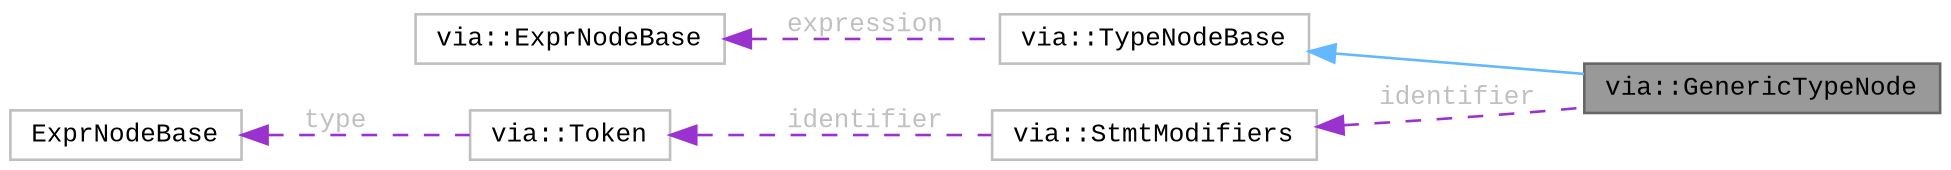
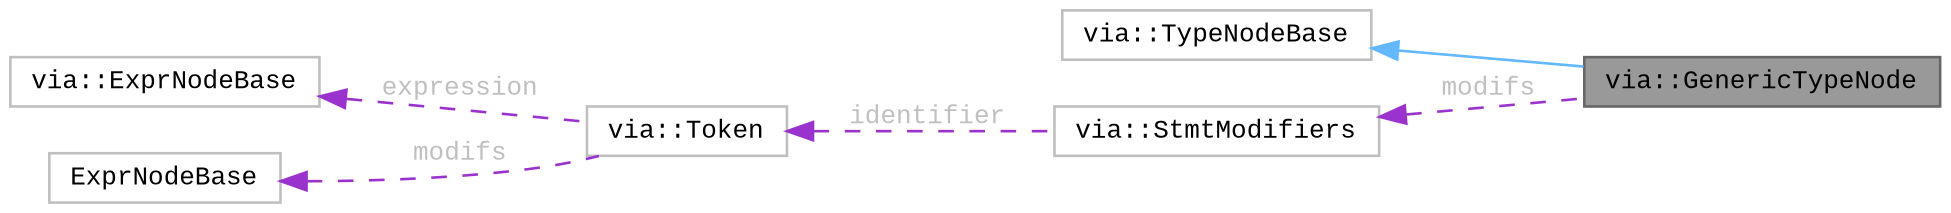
edge "via::TypeNodeBase" -> "via::ExprNodeBase": now "via::Token" -> "via::ExprNodeBase"
edge "via::GenericTypeNode" -> "via::StmtModifiers": label " identifier" -> " modifs"
edge "via::Token" -> "ExprNodeBase": label " type" -> " modifs"
